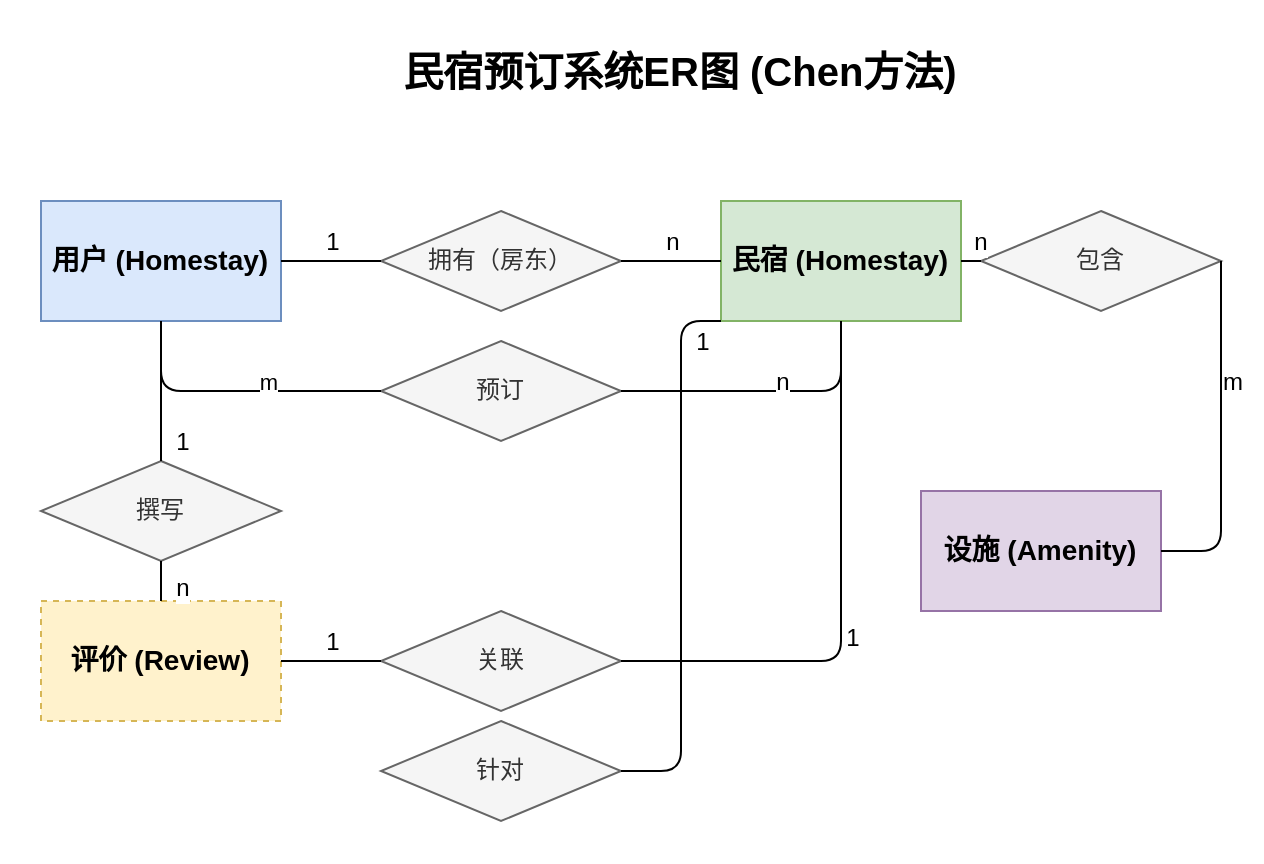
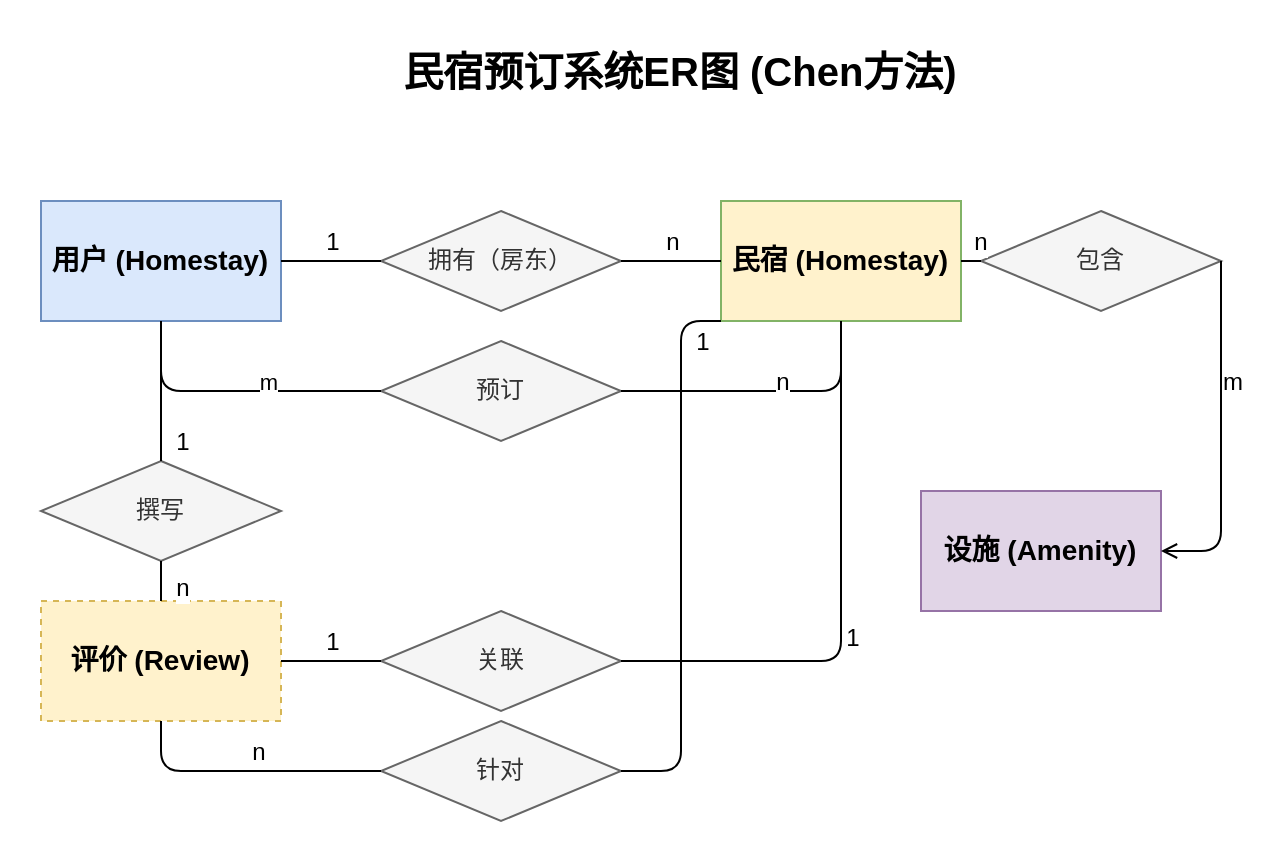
node "民宿 (Homestay)": fillcolor #d5e8d4 -> #fff2cc
edge "包含" -- "设施 (Amenity)": arrowhead none -> open
edge "评价 (Review)" -- "针对": added, label "n"
